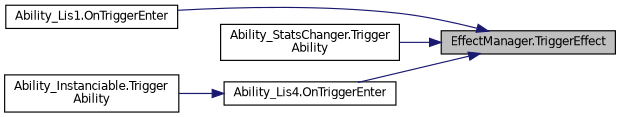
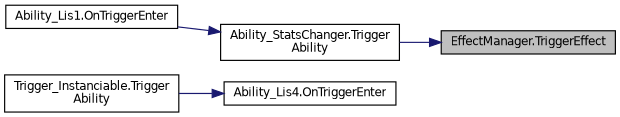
edge "Ability_Lis1.OnTriggerEnter" -> "EffectManager.TriggerEffect": now "Ability_Lis1.OnTriggerEnter" -> "Ability_StatsChanger.Trigger Ability"
edge "Ability_Lis4.OnTriggerEnter" -> "EffectManager.TriggerEffect": removed
node "Ability_Instanciable.Trigger Ability": label "Ability_Instanciable.Trigger Ability" -> "Trigger_Instanciable.Trigger Ability"
